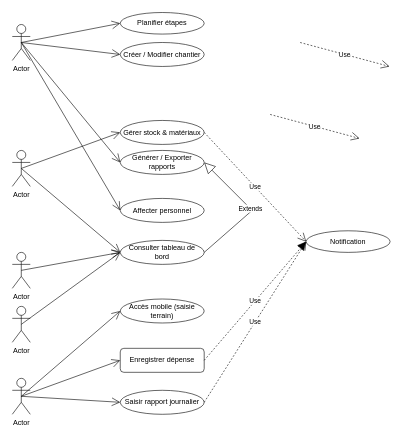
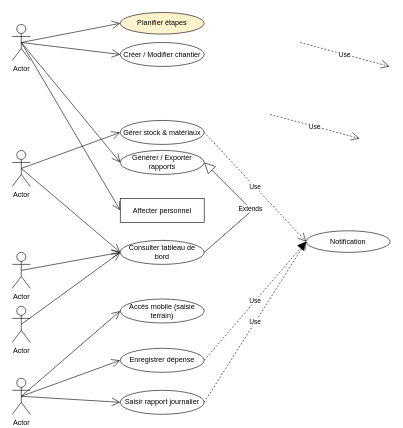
node "Planifier étapes": fillcolor #ffffff -> #fff2cc
node "Affecter personnel": shape ellipse -> rectangle
node "Enregistrer dépense": shape rounded rectangle -> ellipse
